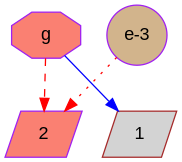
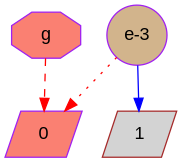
edge "g" -> "1": now "e-3" -> "1"
node "2": label "2" -> "0"
